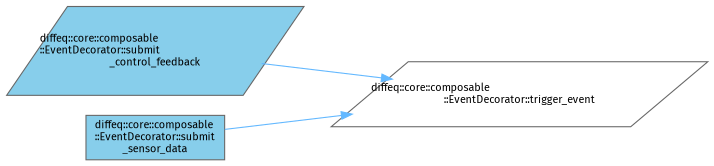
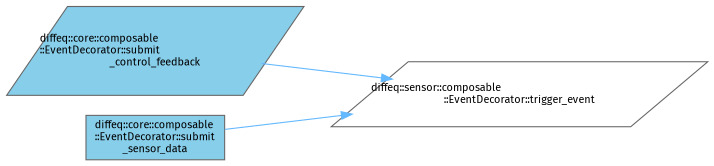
node "diffeq::core::composable ::EventDecorator::trigger_event": label "diffeq::core::composable ::EventDecorator::trigger_event" -> "diffeq::sensor::composable ::EventDecorator::trigger_event"
